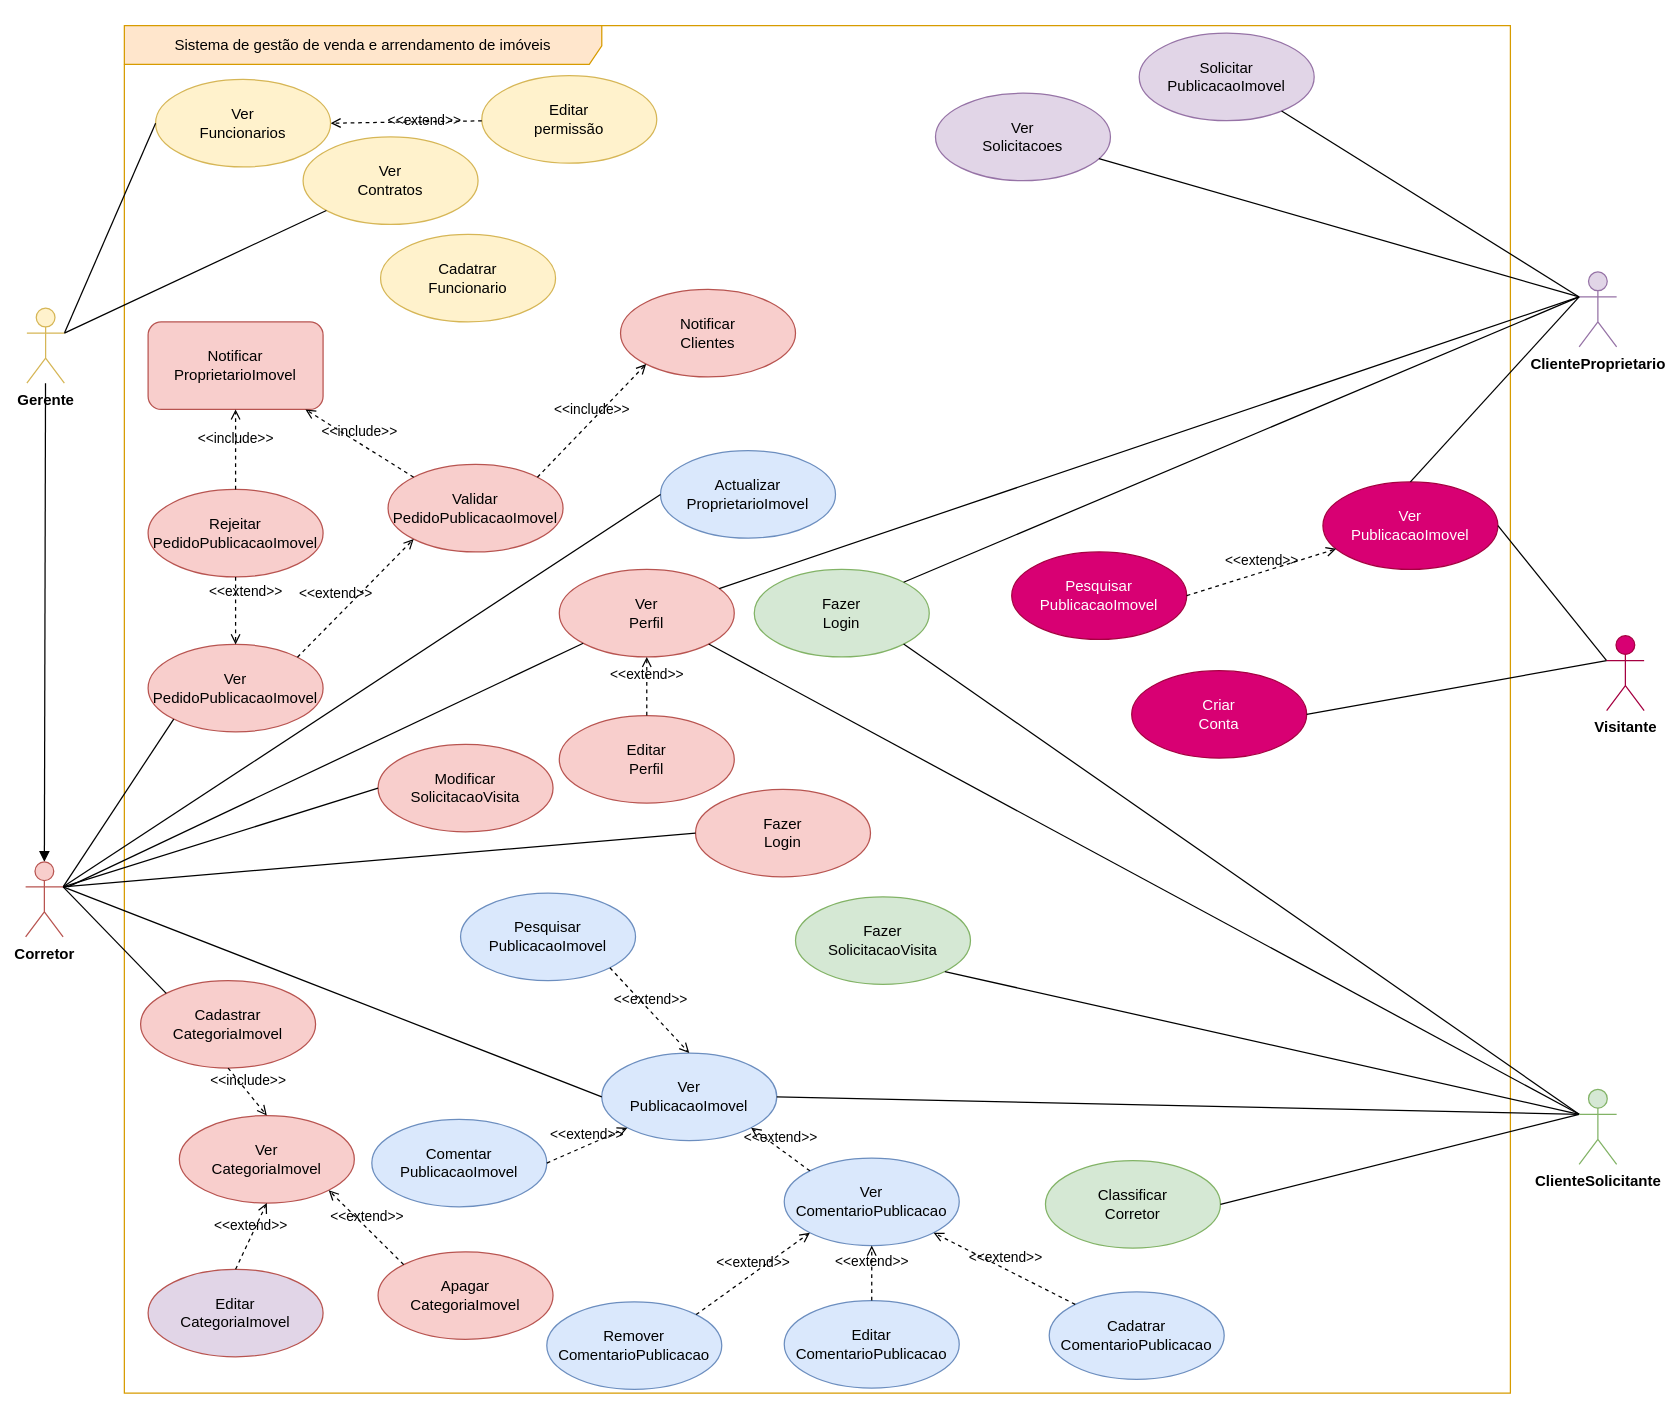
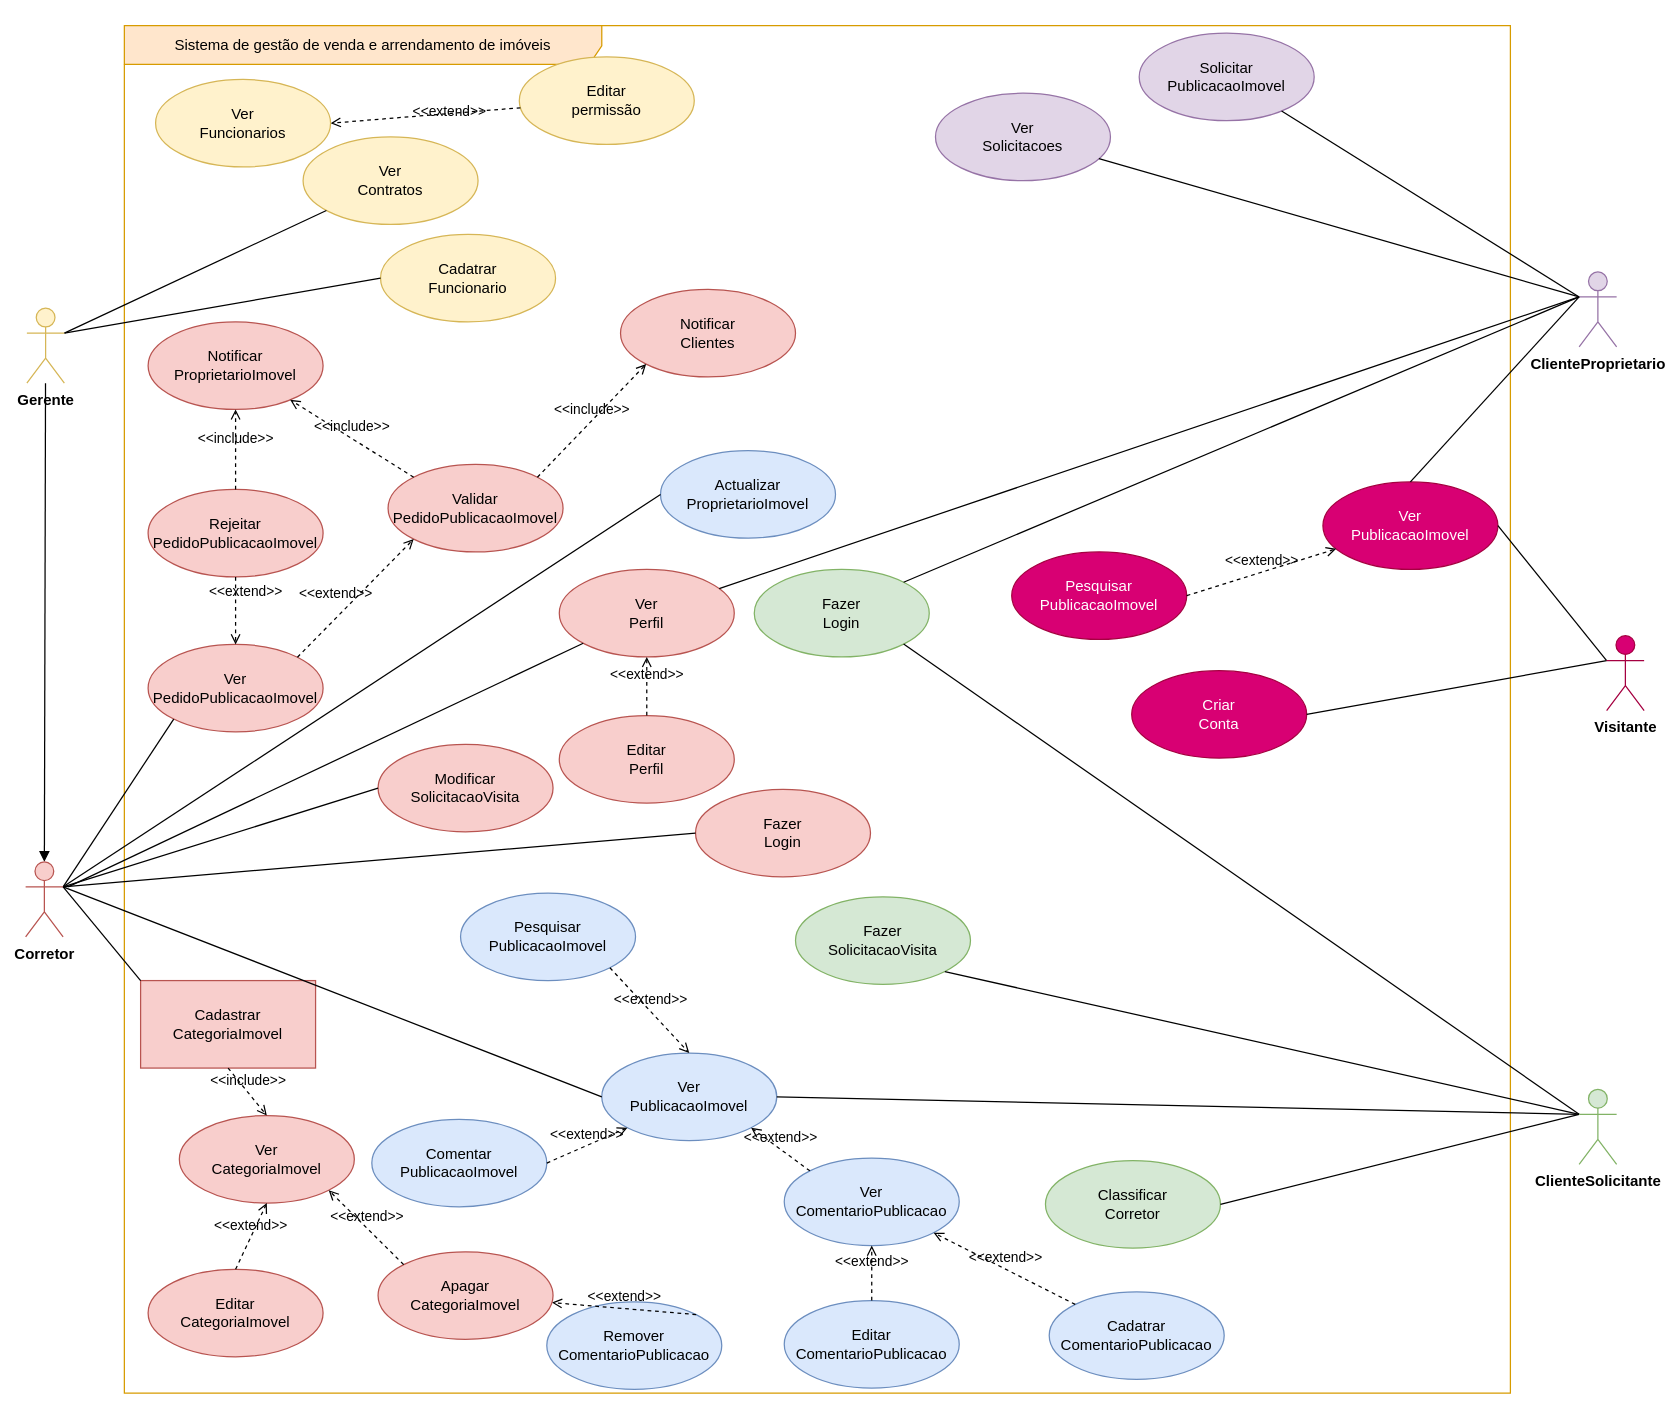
node "Editar permissão": moved (569, 119) -> (607, 101)
edge "Ver Funcionarios" -- "Gerente": removed
edge "Cadatrar Funcionario" -- "Gerente": added
node "Notificar ProprietarioImovel": shape rounded rectangle -> ellipse
edge "Ver Perfil" -- "ClienteSolicitante": removed
node "Cadastrar CategoriaImovel": shape ellipse -> rectangle
edge "Remover ComentarioPublicacao" -> "Ver ComentarioPublicacao": now "Remover ComentarioPublicacao" -> "Apagar CategoriaImovel"
node "Editar CategoriaImovel": fillcolor #e1d5e7 -> #f8cecc
